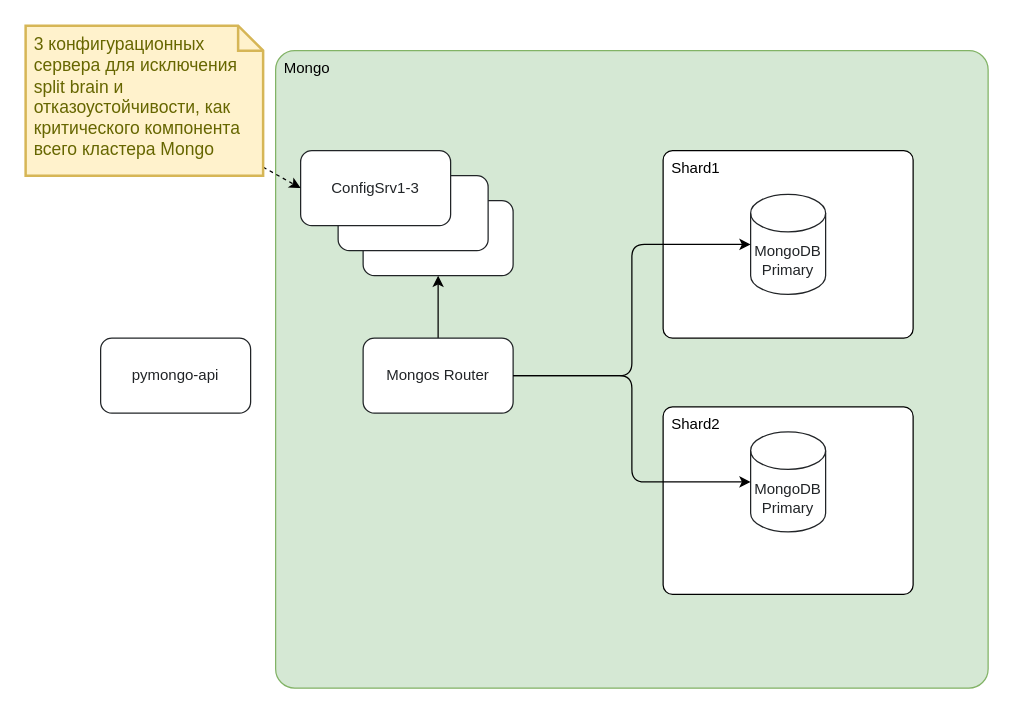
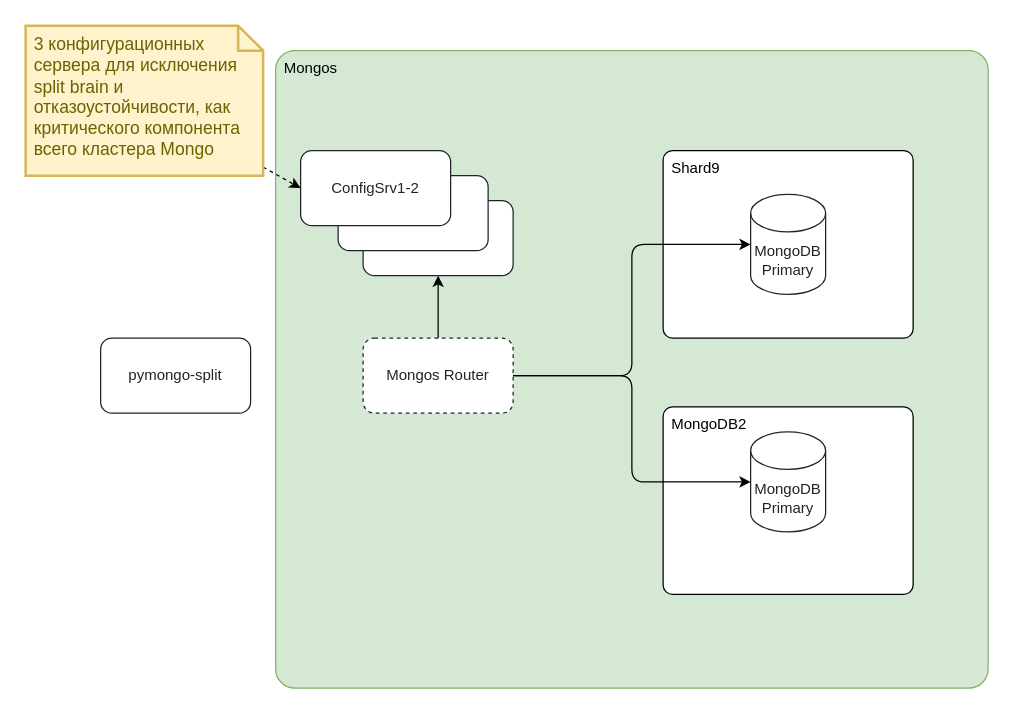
node "Mongo": label "Mongo" -> "Mongos"
node "Shard1": label "Shard1" -> "Shard9"
node "ConfigSrv1-3": label "ConfigSrv1-3" -> "ConfigSrv1-2"
node "pymongo-api": label "pymongo-api" -> "pymongo-split"
node "Mongos Router": style solid -> dashed
node "Shard2": label "Shard2" -> "MongoDB2"
